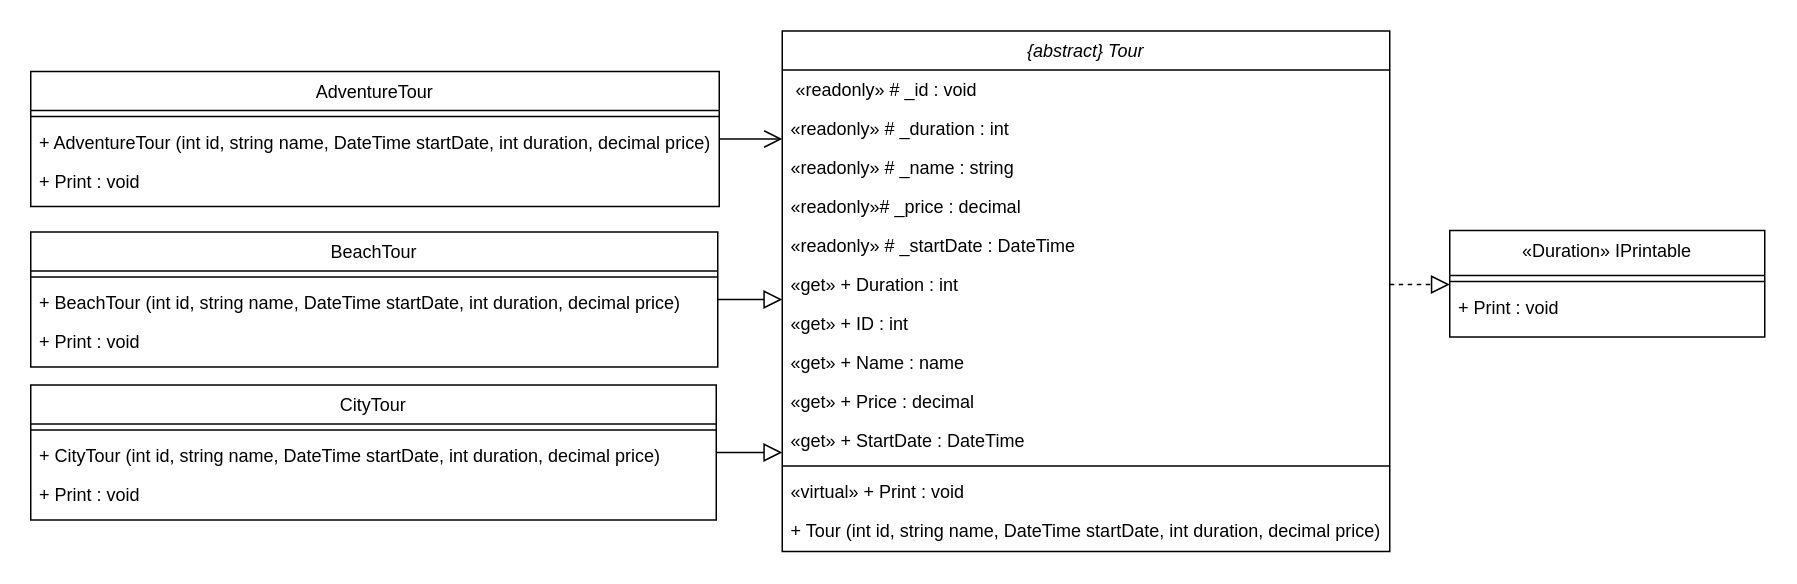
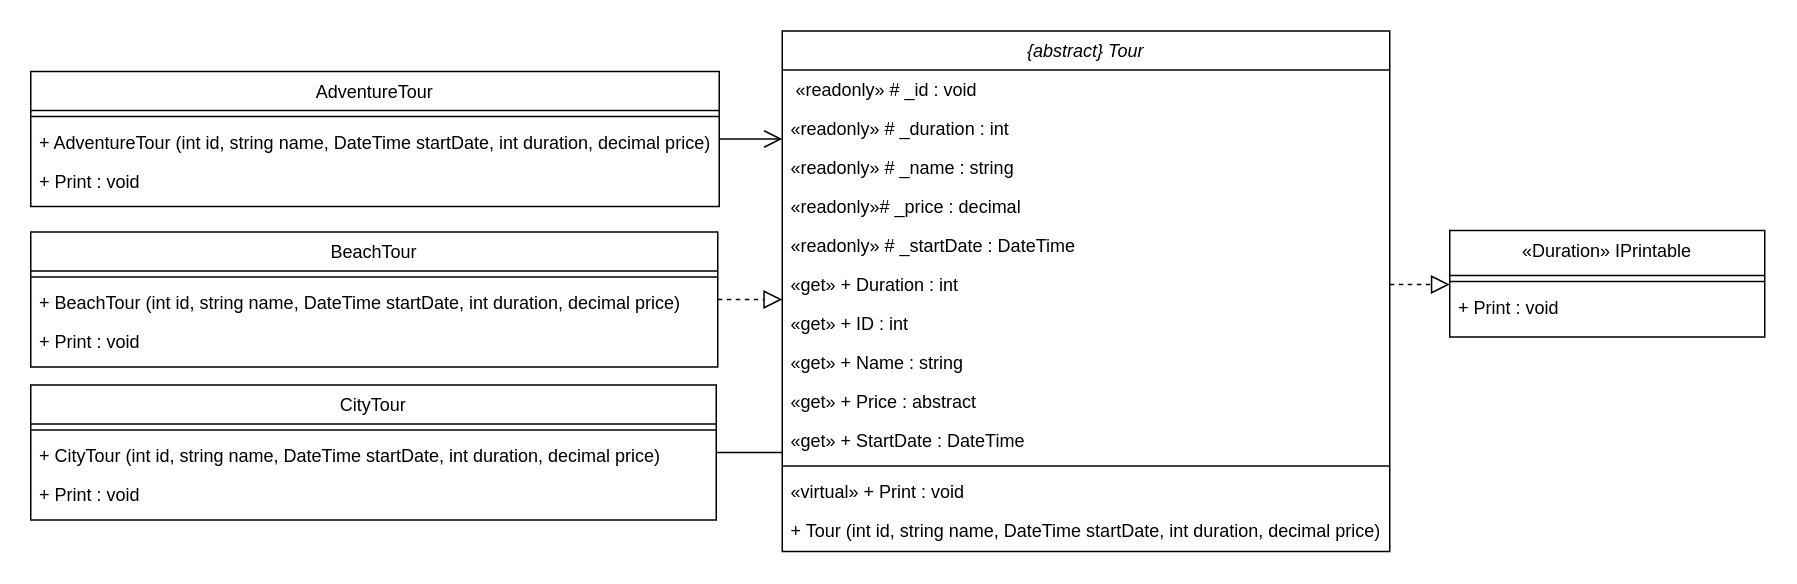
edge "BeachTour" -> "{abstract} Tour": style solid -> dashed
node "«get» + Name : name": label "«get» + Name : name" -> "«get» + Name : string"
node "«get» + Price : decimal": label "«get» + Price : decimal" -> "«get» + Price : abstract"
edge "CityTour" -> "{abstract} Tour": arrowhead block -> none
